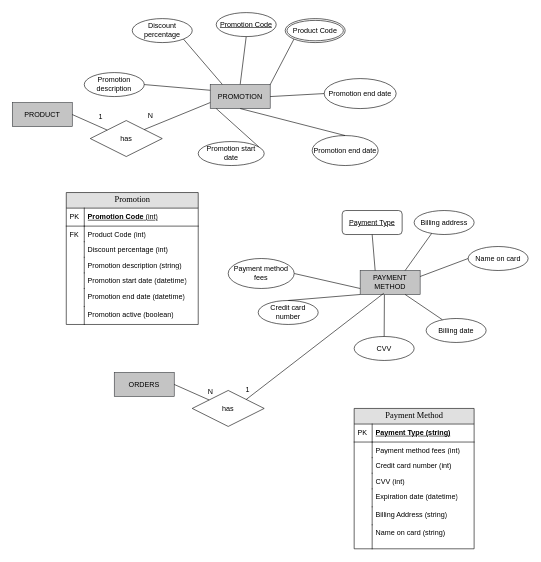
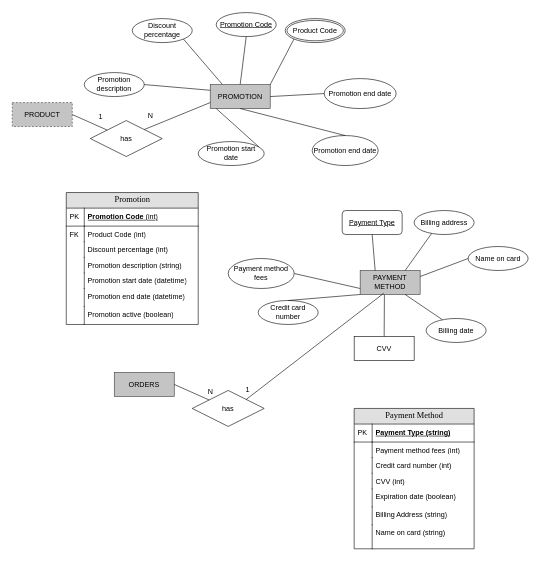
node "PRODUCT": style solid -> dashed
node "CVV": shape ellipse -> rectangle
node "Expiration date (datetime)": label "Expiration date (datetime)" -> "Expiration date (boolean)"
